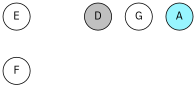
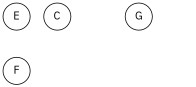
node "C": added
node "D": removed
node "A": removed
